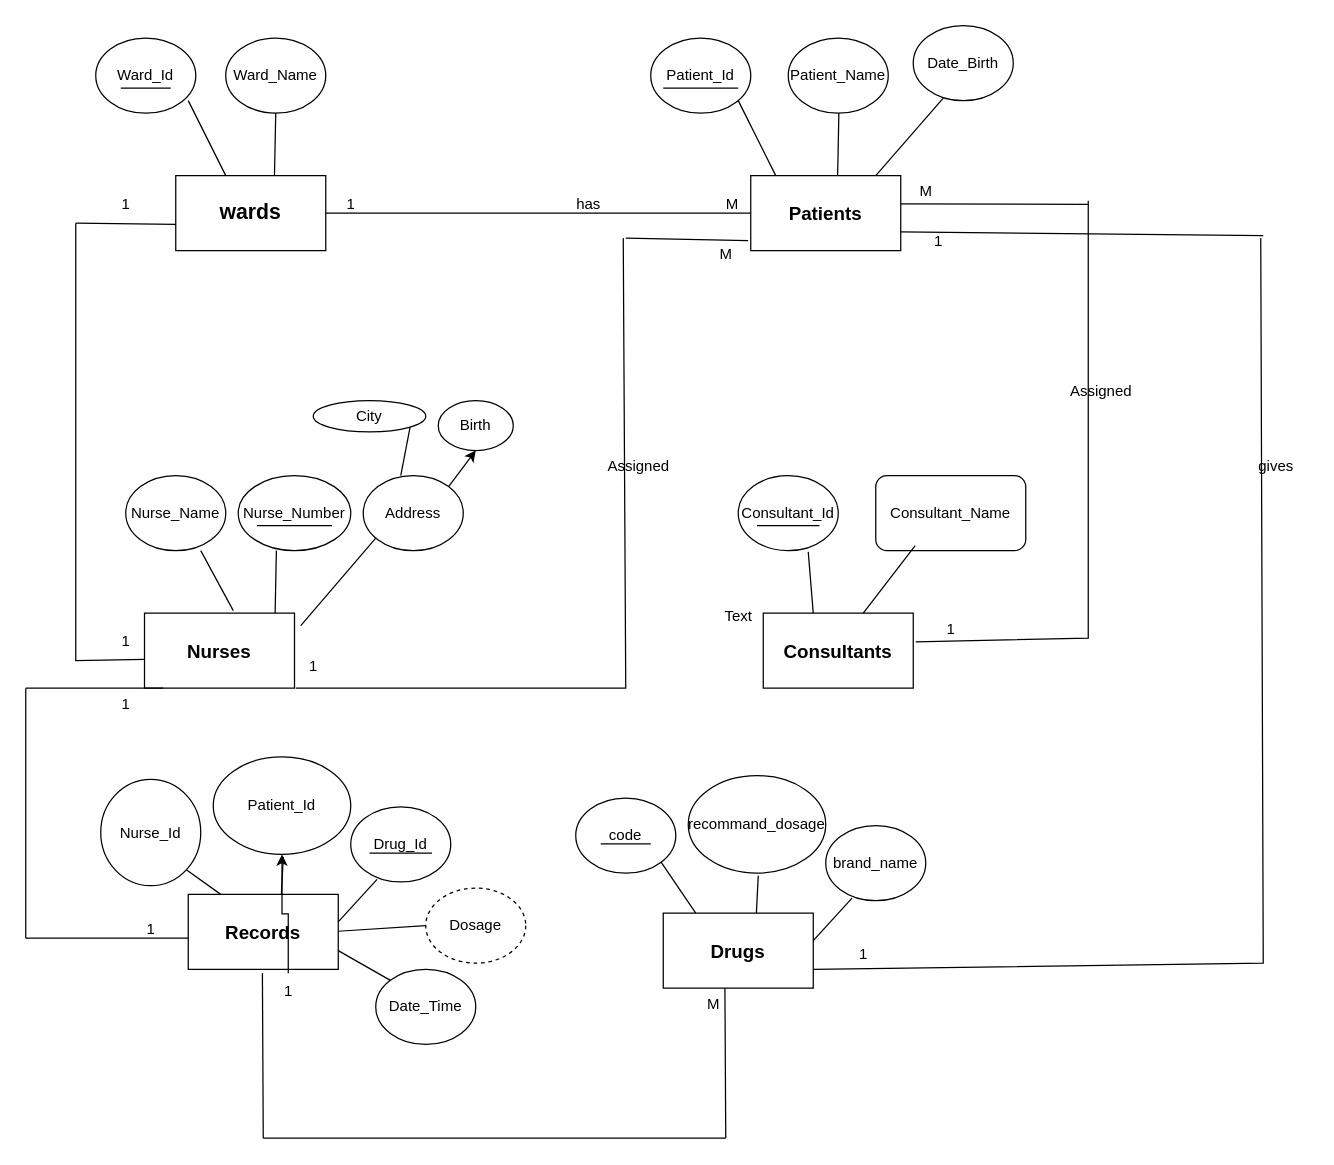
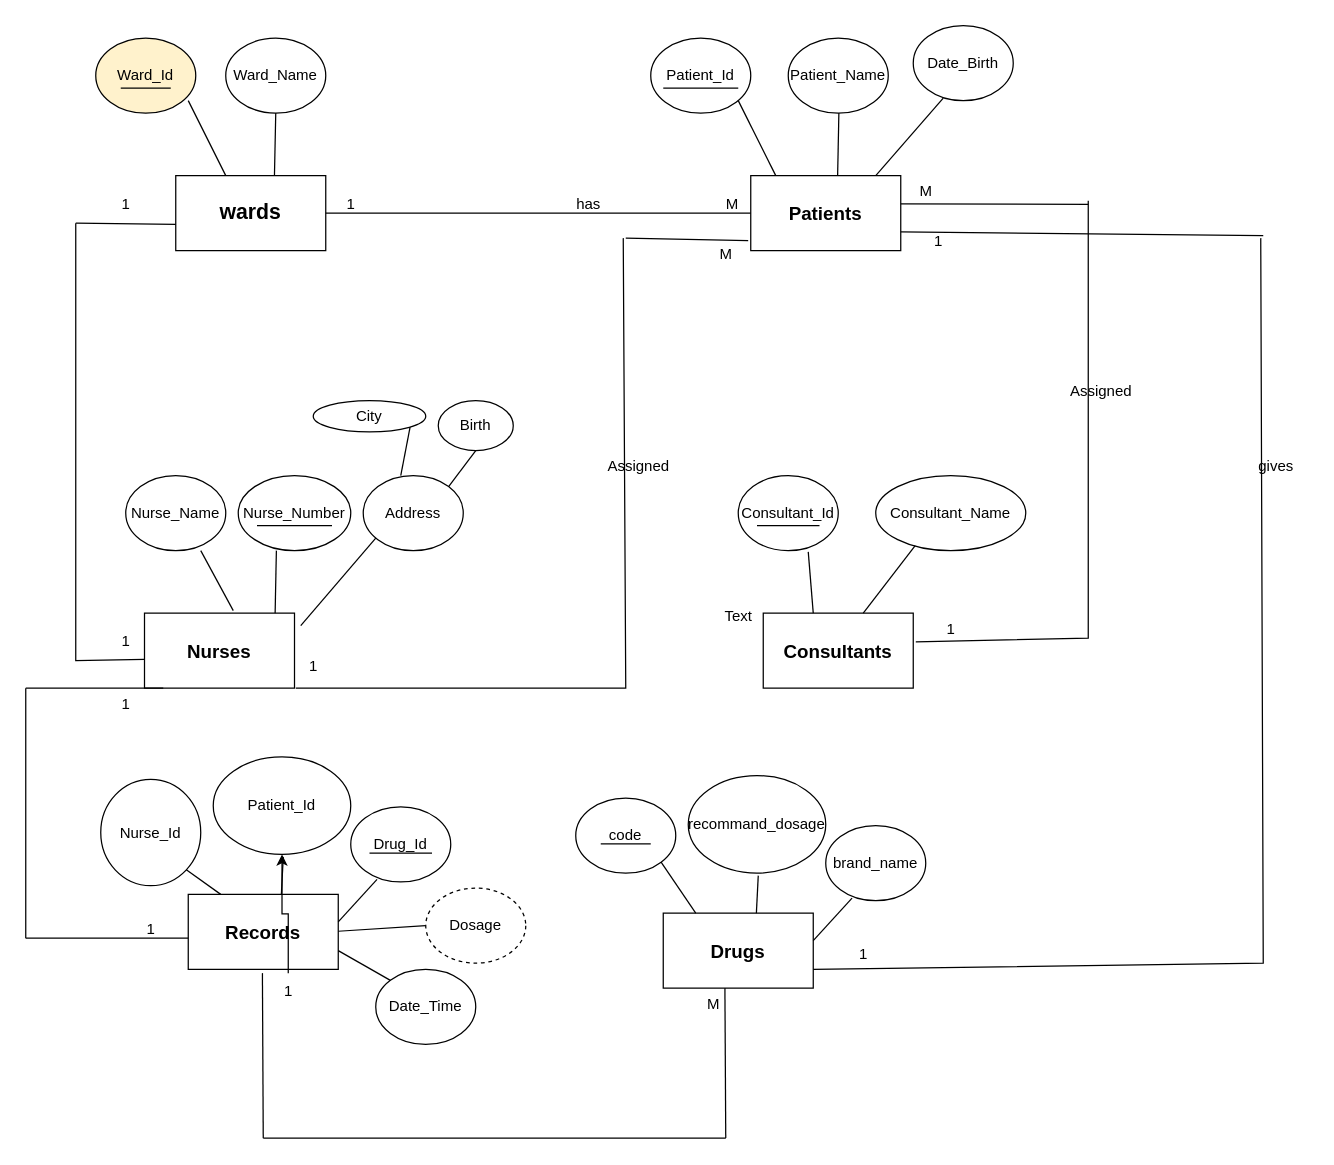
node "Ward_Id": fillcolor #ffffff -> #fff2cc
edge "Address" -> "Birth": arrowhead classic -> none
node "Consultant_Name": shape rounded rectangle -> ellipse
